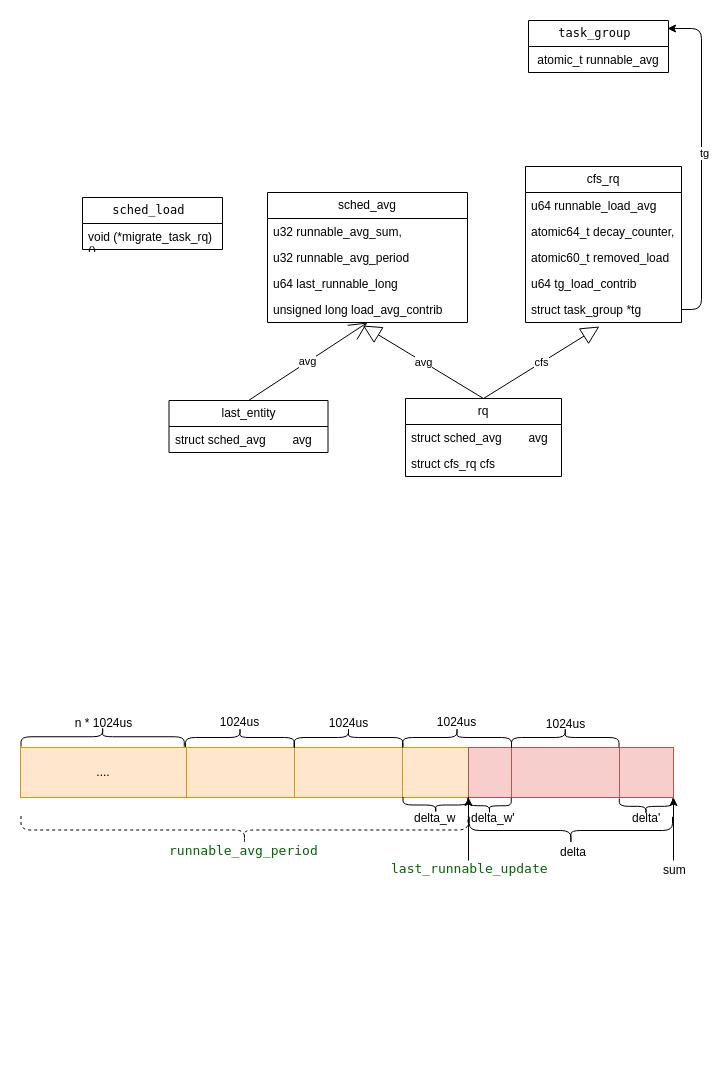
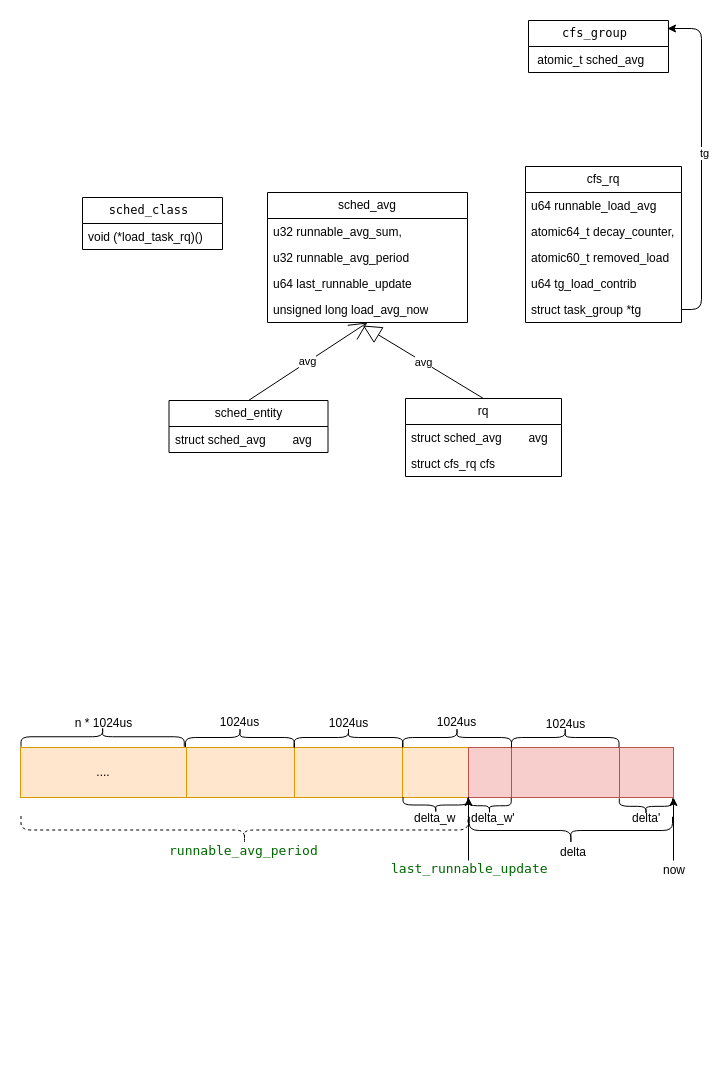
node "task_group": label "task_group" -> "cfs_group"
node "atomic_t runnable_avg": label "atomic_t runnable_avg" -> "atomic_t sched_avg"
node "sched_load": label "sched_load" -> "sched_class"
node "void (*migrate_task_rq)()": label "void (*migrate_task_rq)()" -> "void (*load_task_rq)()"
node "u64 last_runnable_long": label "u64 last_runnable_long" -> "u64 last_runnable_update"
node "unsigned long load_avg_contrib": label "unsigned long load_avg_contrib" -> "unsigned long load_avg_now"
edge "rq" -> "struct task_group *tg": removed, label "cfs"
node "last_entity": label "last_entity" -> "sched_entity"
node "sum": label "sum" -> "now"
